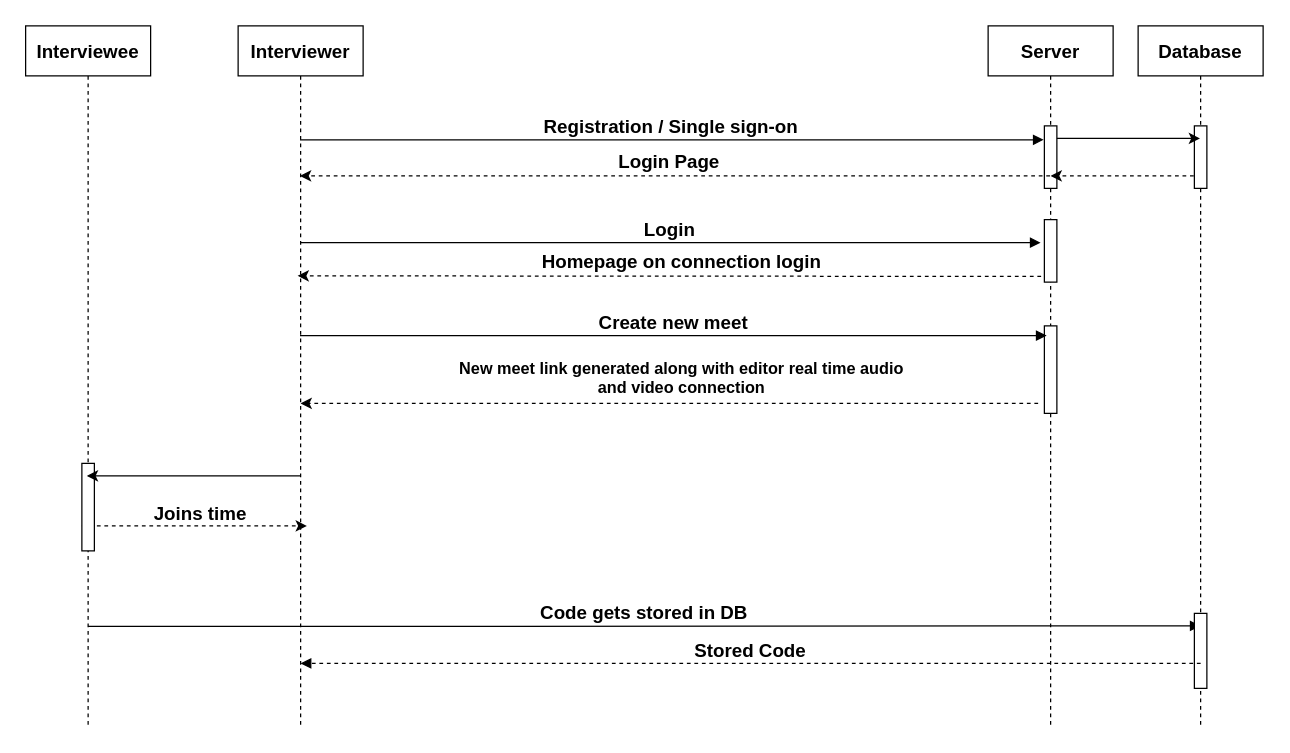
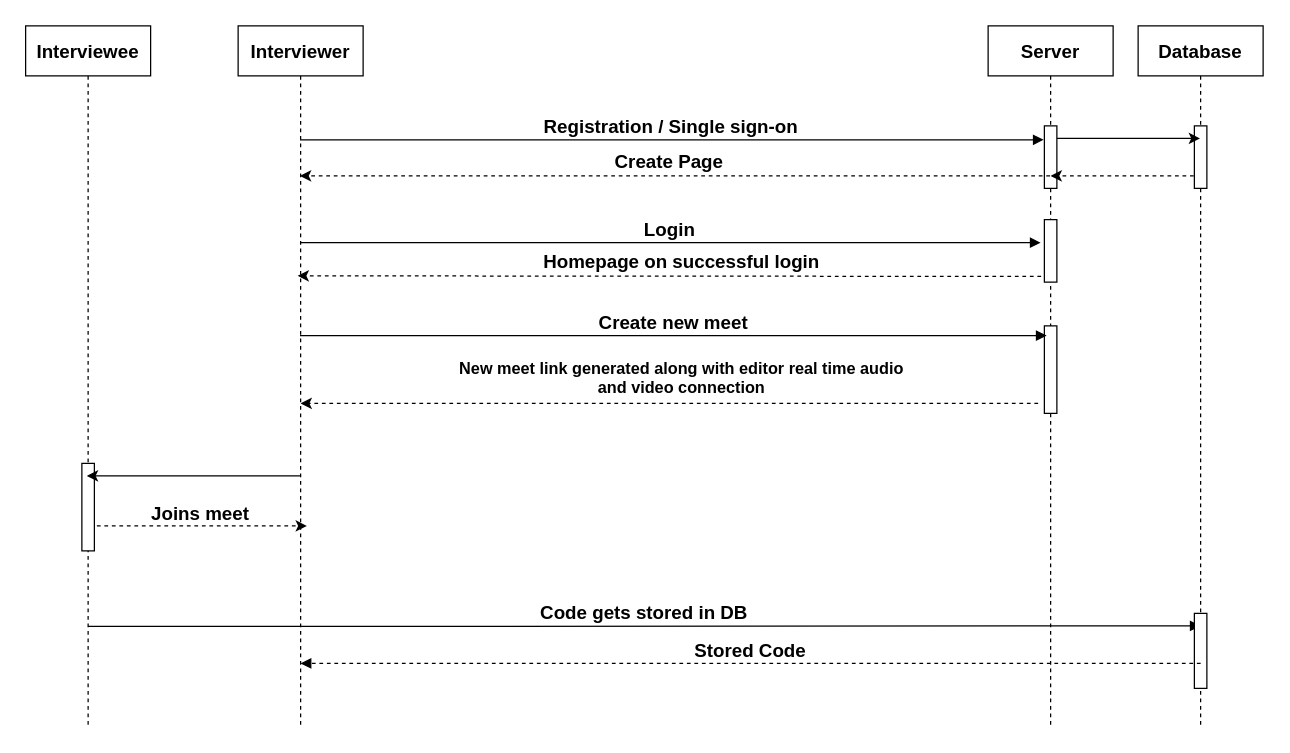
node "Login Page": label "Login Page" -> "Create Page"
node "Homepage on connection login": label "Homepage on connection login" -> "Homepage on successful login"
node "Joins time": label "Joins time" -> "Joins meet"
